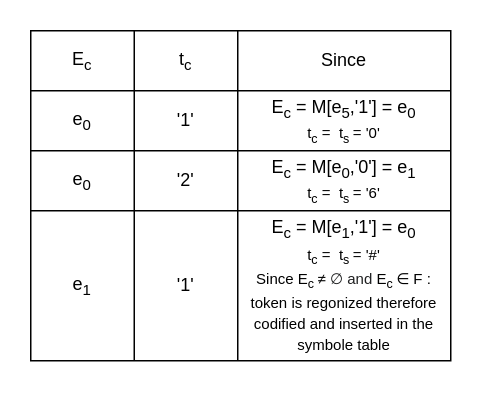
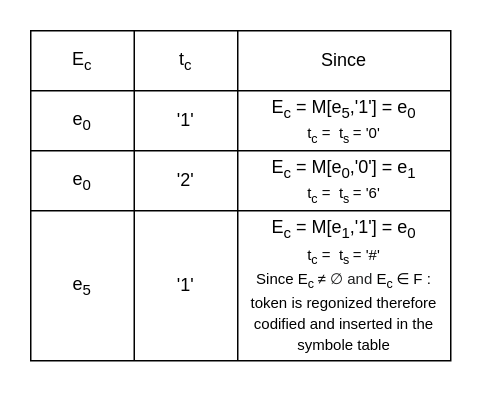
node "e1": label "e1" -> "e5"
